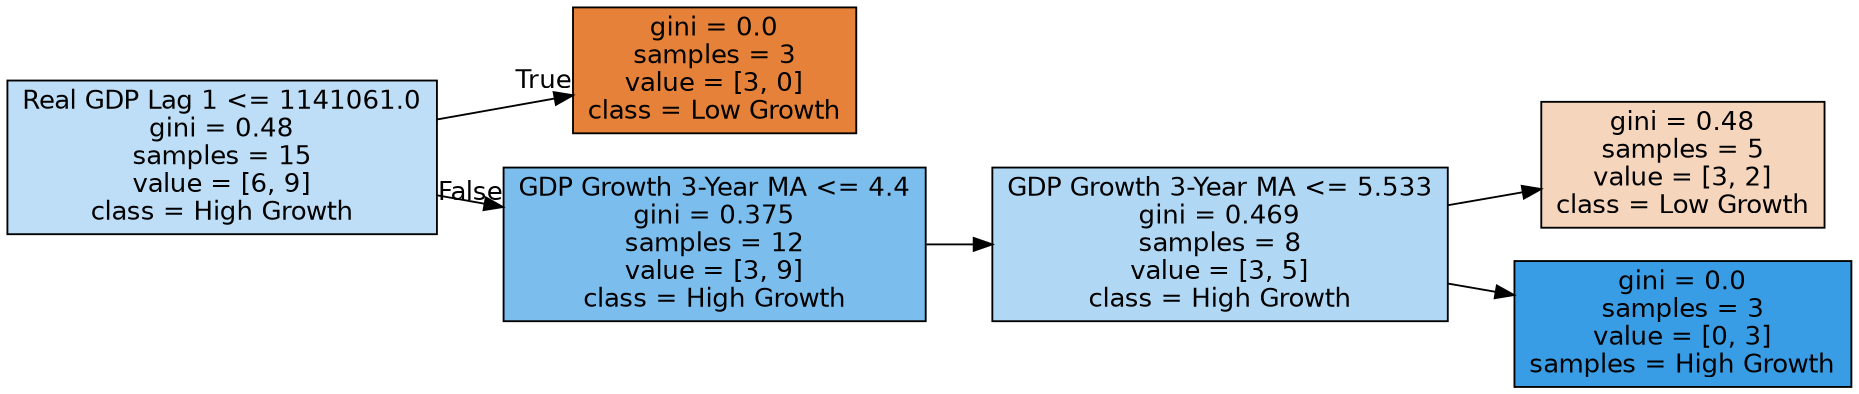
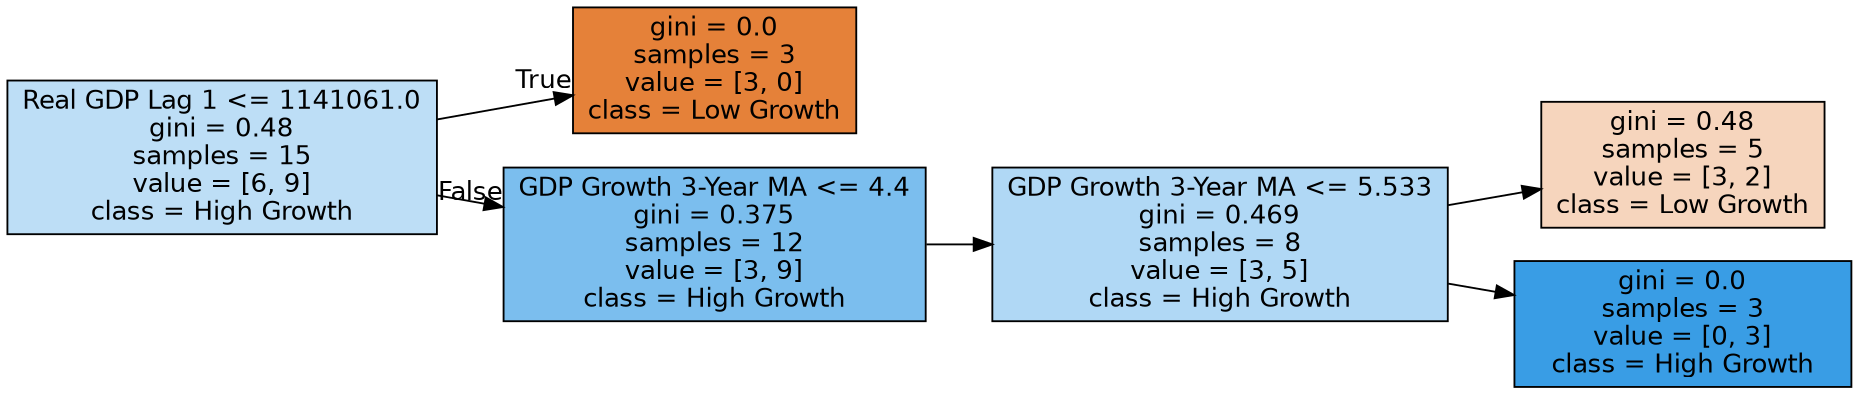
node "gini = 0.0 samples = 3 value = [0, 3] samples = High Growth": label "gini = 0.0 samples = 3 value = [0, 3] samples = High Growth" -> "gini = 0.0 samples = 3 value = [0, 3] class = High Growth"
